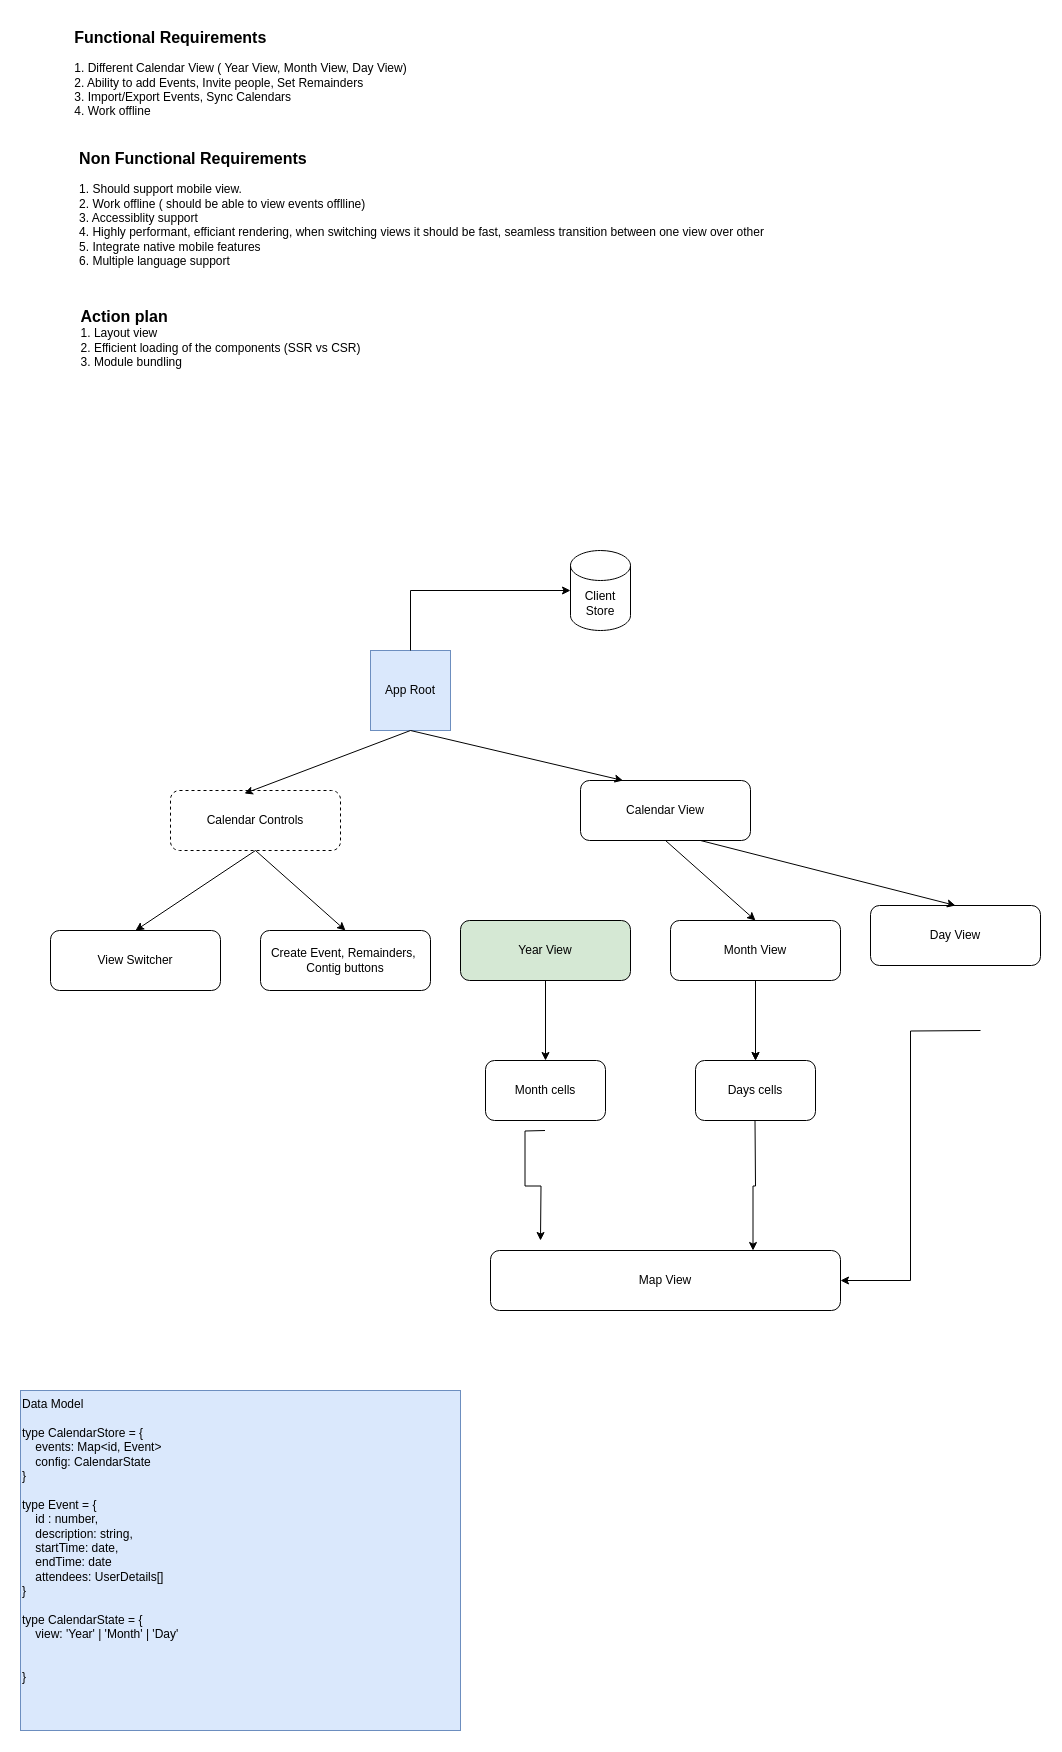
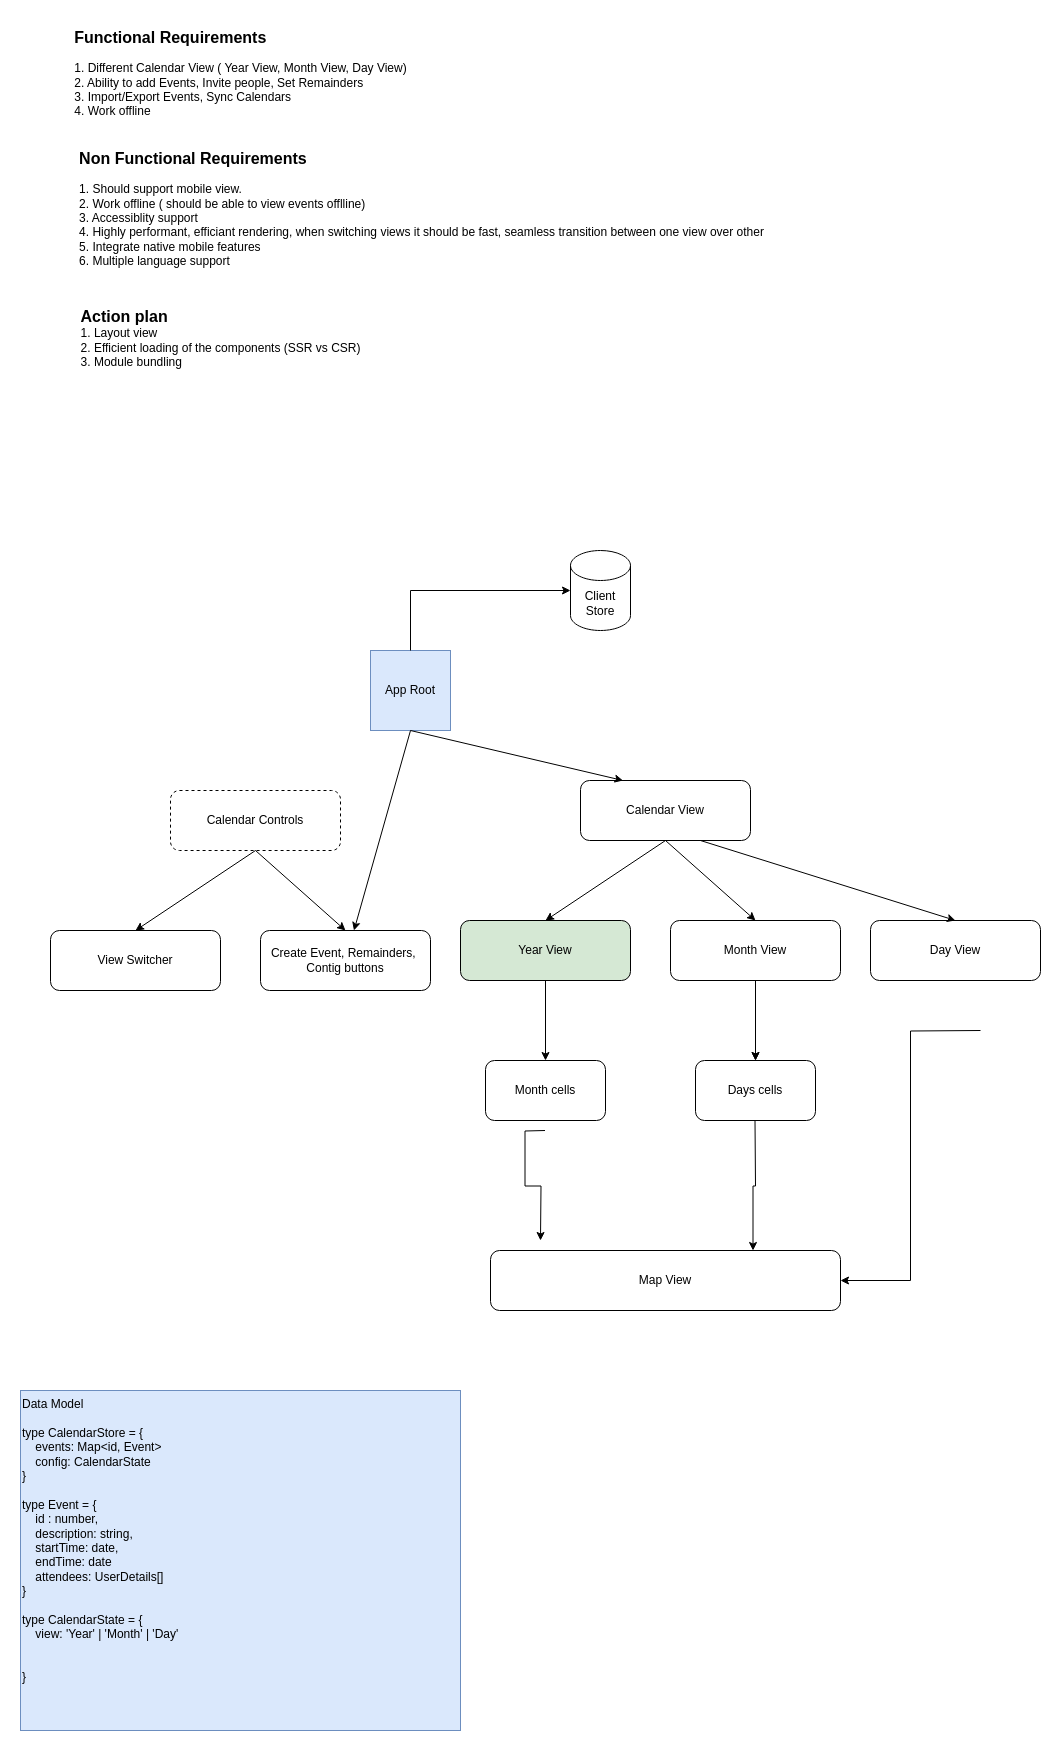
edge "App Root" -> "Calendar Controls": now "App Root" -> "Create Event, Remainders, Contig buttons"
edge "Calendar View" -> "Year View": added
node "Day View": moved (956, 936) -> (956, 951)
